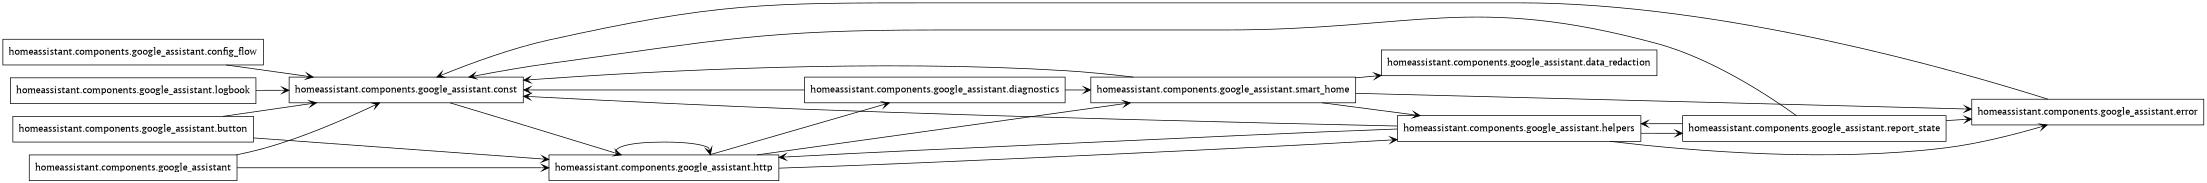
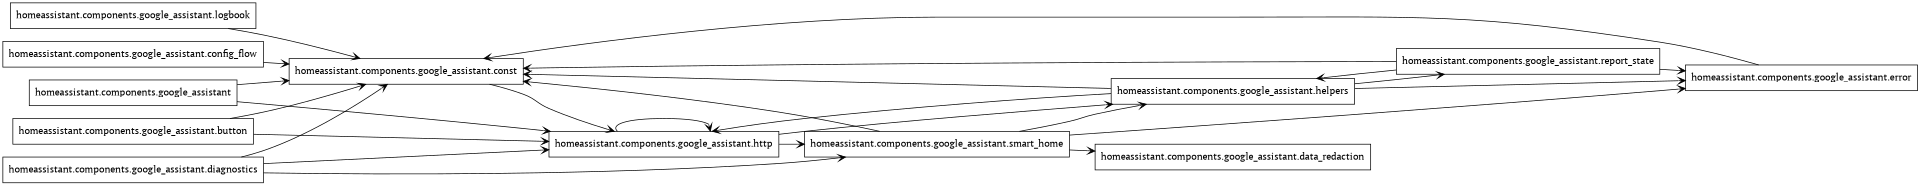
edge "homeassistant.components.google_assistant.http" -> "homeassistant.components.google_assistant.diagnostics": reversed
